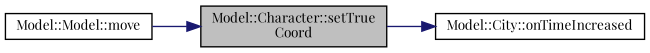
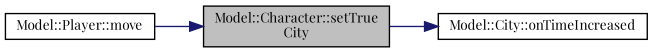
node "Model::Model::move": label "Model::Model::move" -> "Model::Player::move"
node "Model::Character::setTrue Coord": label "Model::Character::setTrue Coord" -> "Model::Character::setTrue City"
